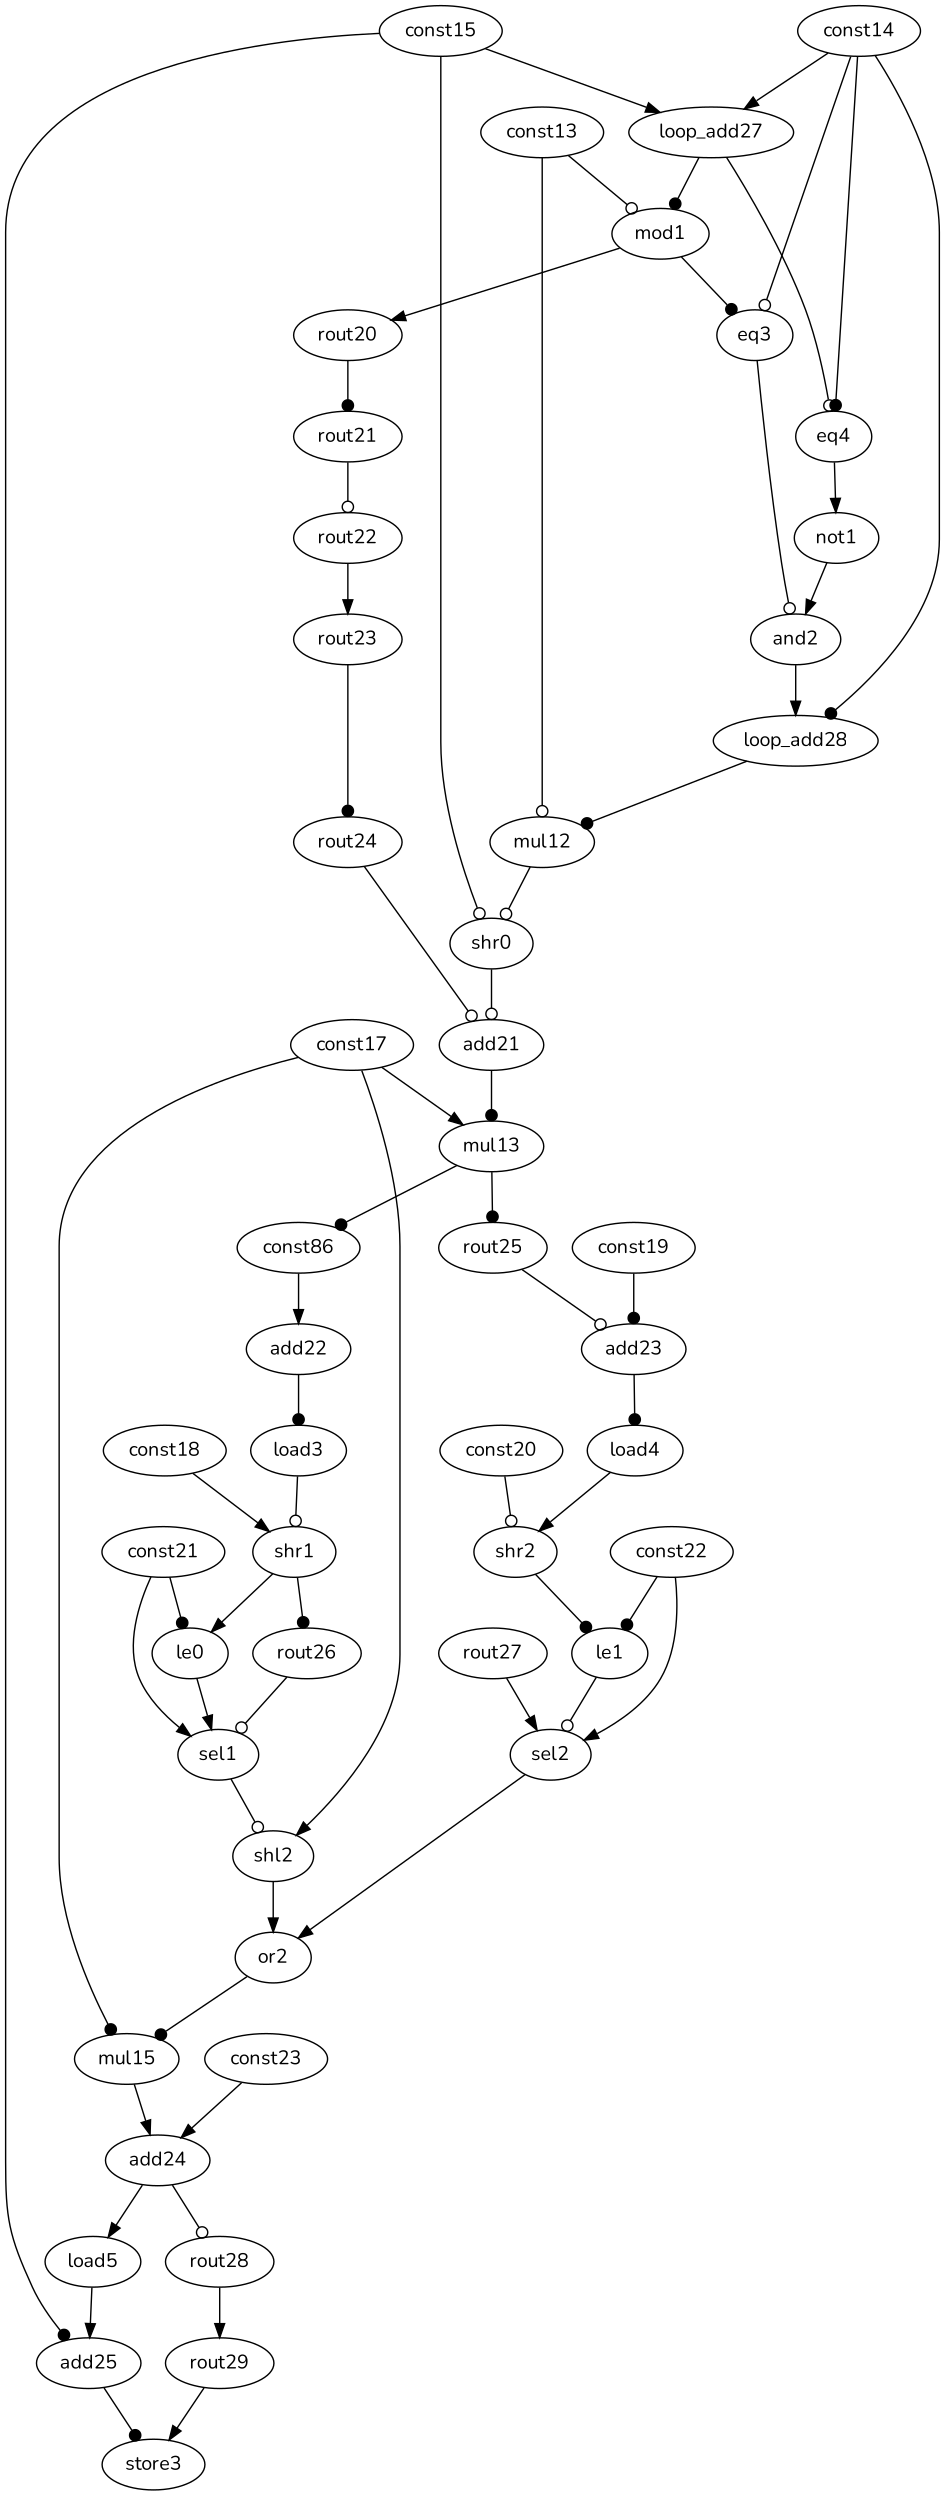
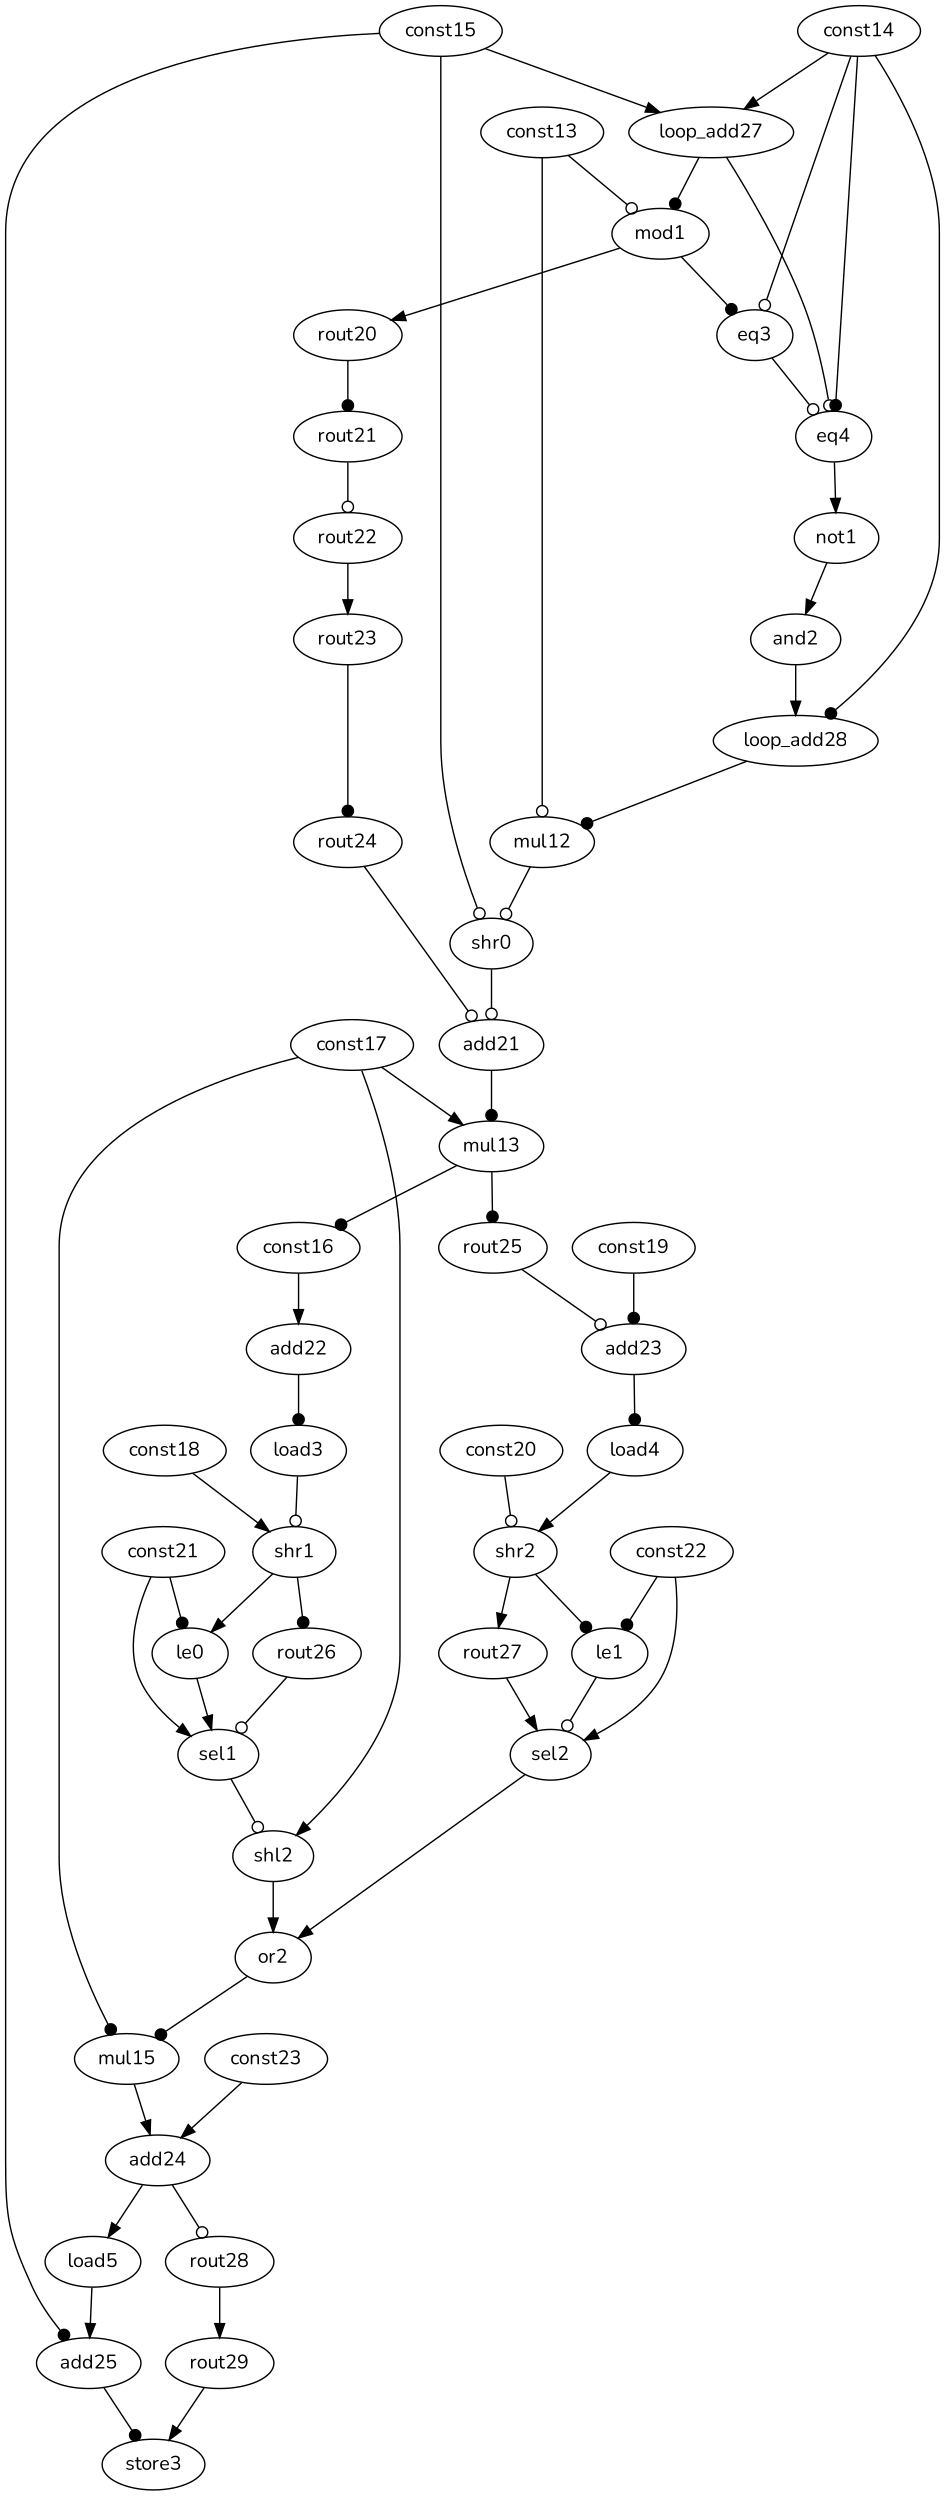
edge "eq3" -> "and2": now "eq3" -> "eq4"
node "const86": label "const86" -> "const16"
edge "shr2" -> "rout27": added
